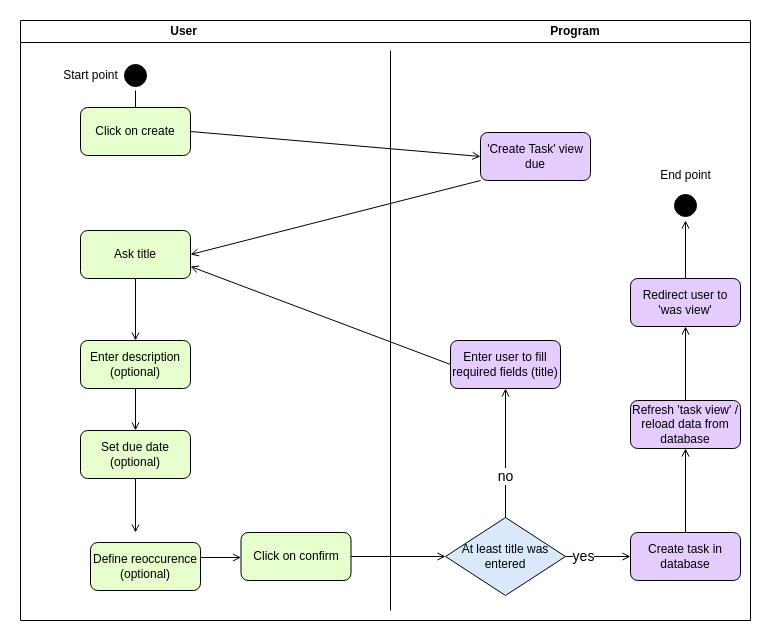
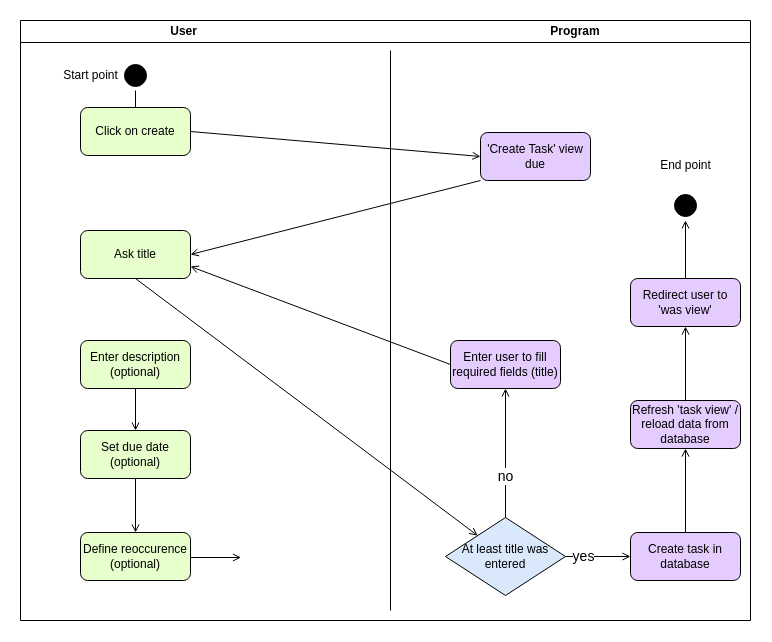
node "End point": moved (686, 176) -> (686, 166)
edge "Ask title" -> "Enter description (optional)": now "Ask title" -> "At least title was entered"
node "Click on confirm": removed
edge "Click on confirm" -> "At least title was entered": removed
node "Define reoccurence (optional)": moved (146, 567) -> (136, 557)
